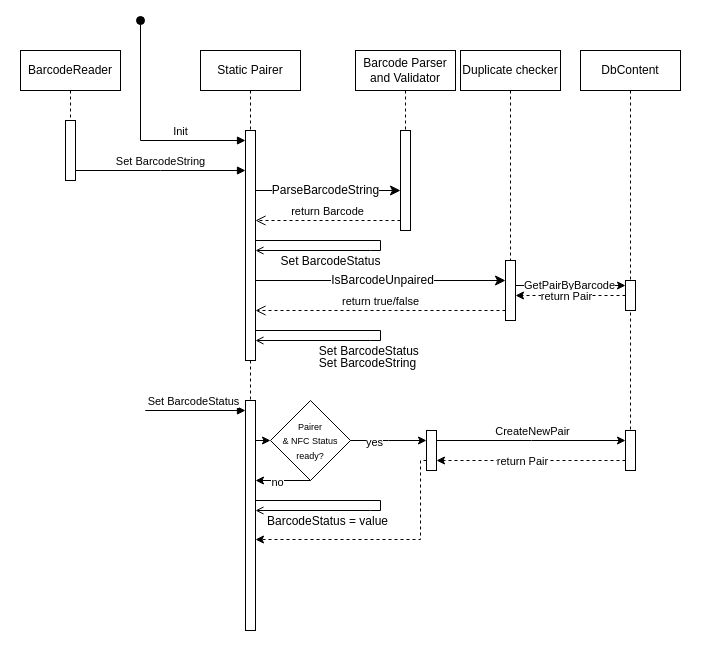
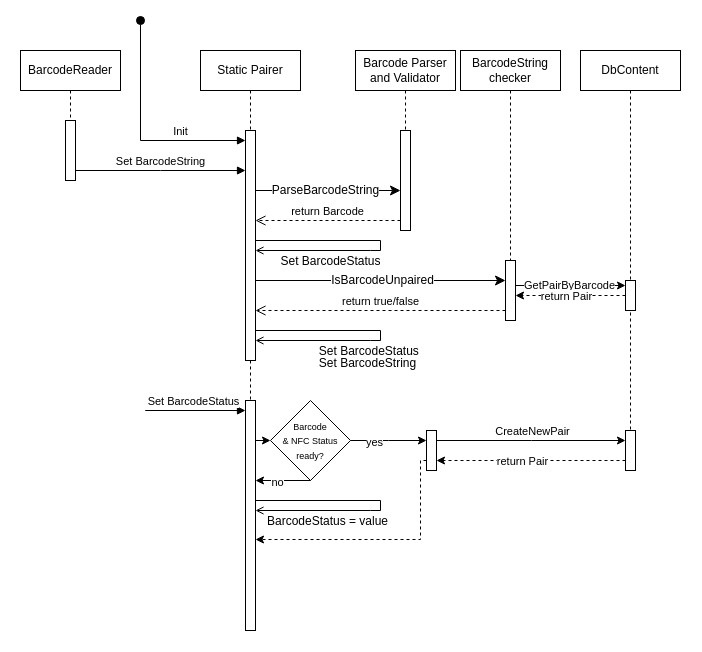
node "Duplicate checker": label "Duplicate checker" -> "BarcodeString checker"
node "Pairer & NFC Status ready?": label "Pairer & NFC Status ready?" -> "Barcode & NFC Status ready?"
